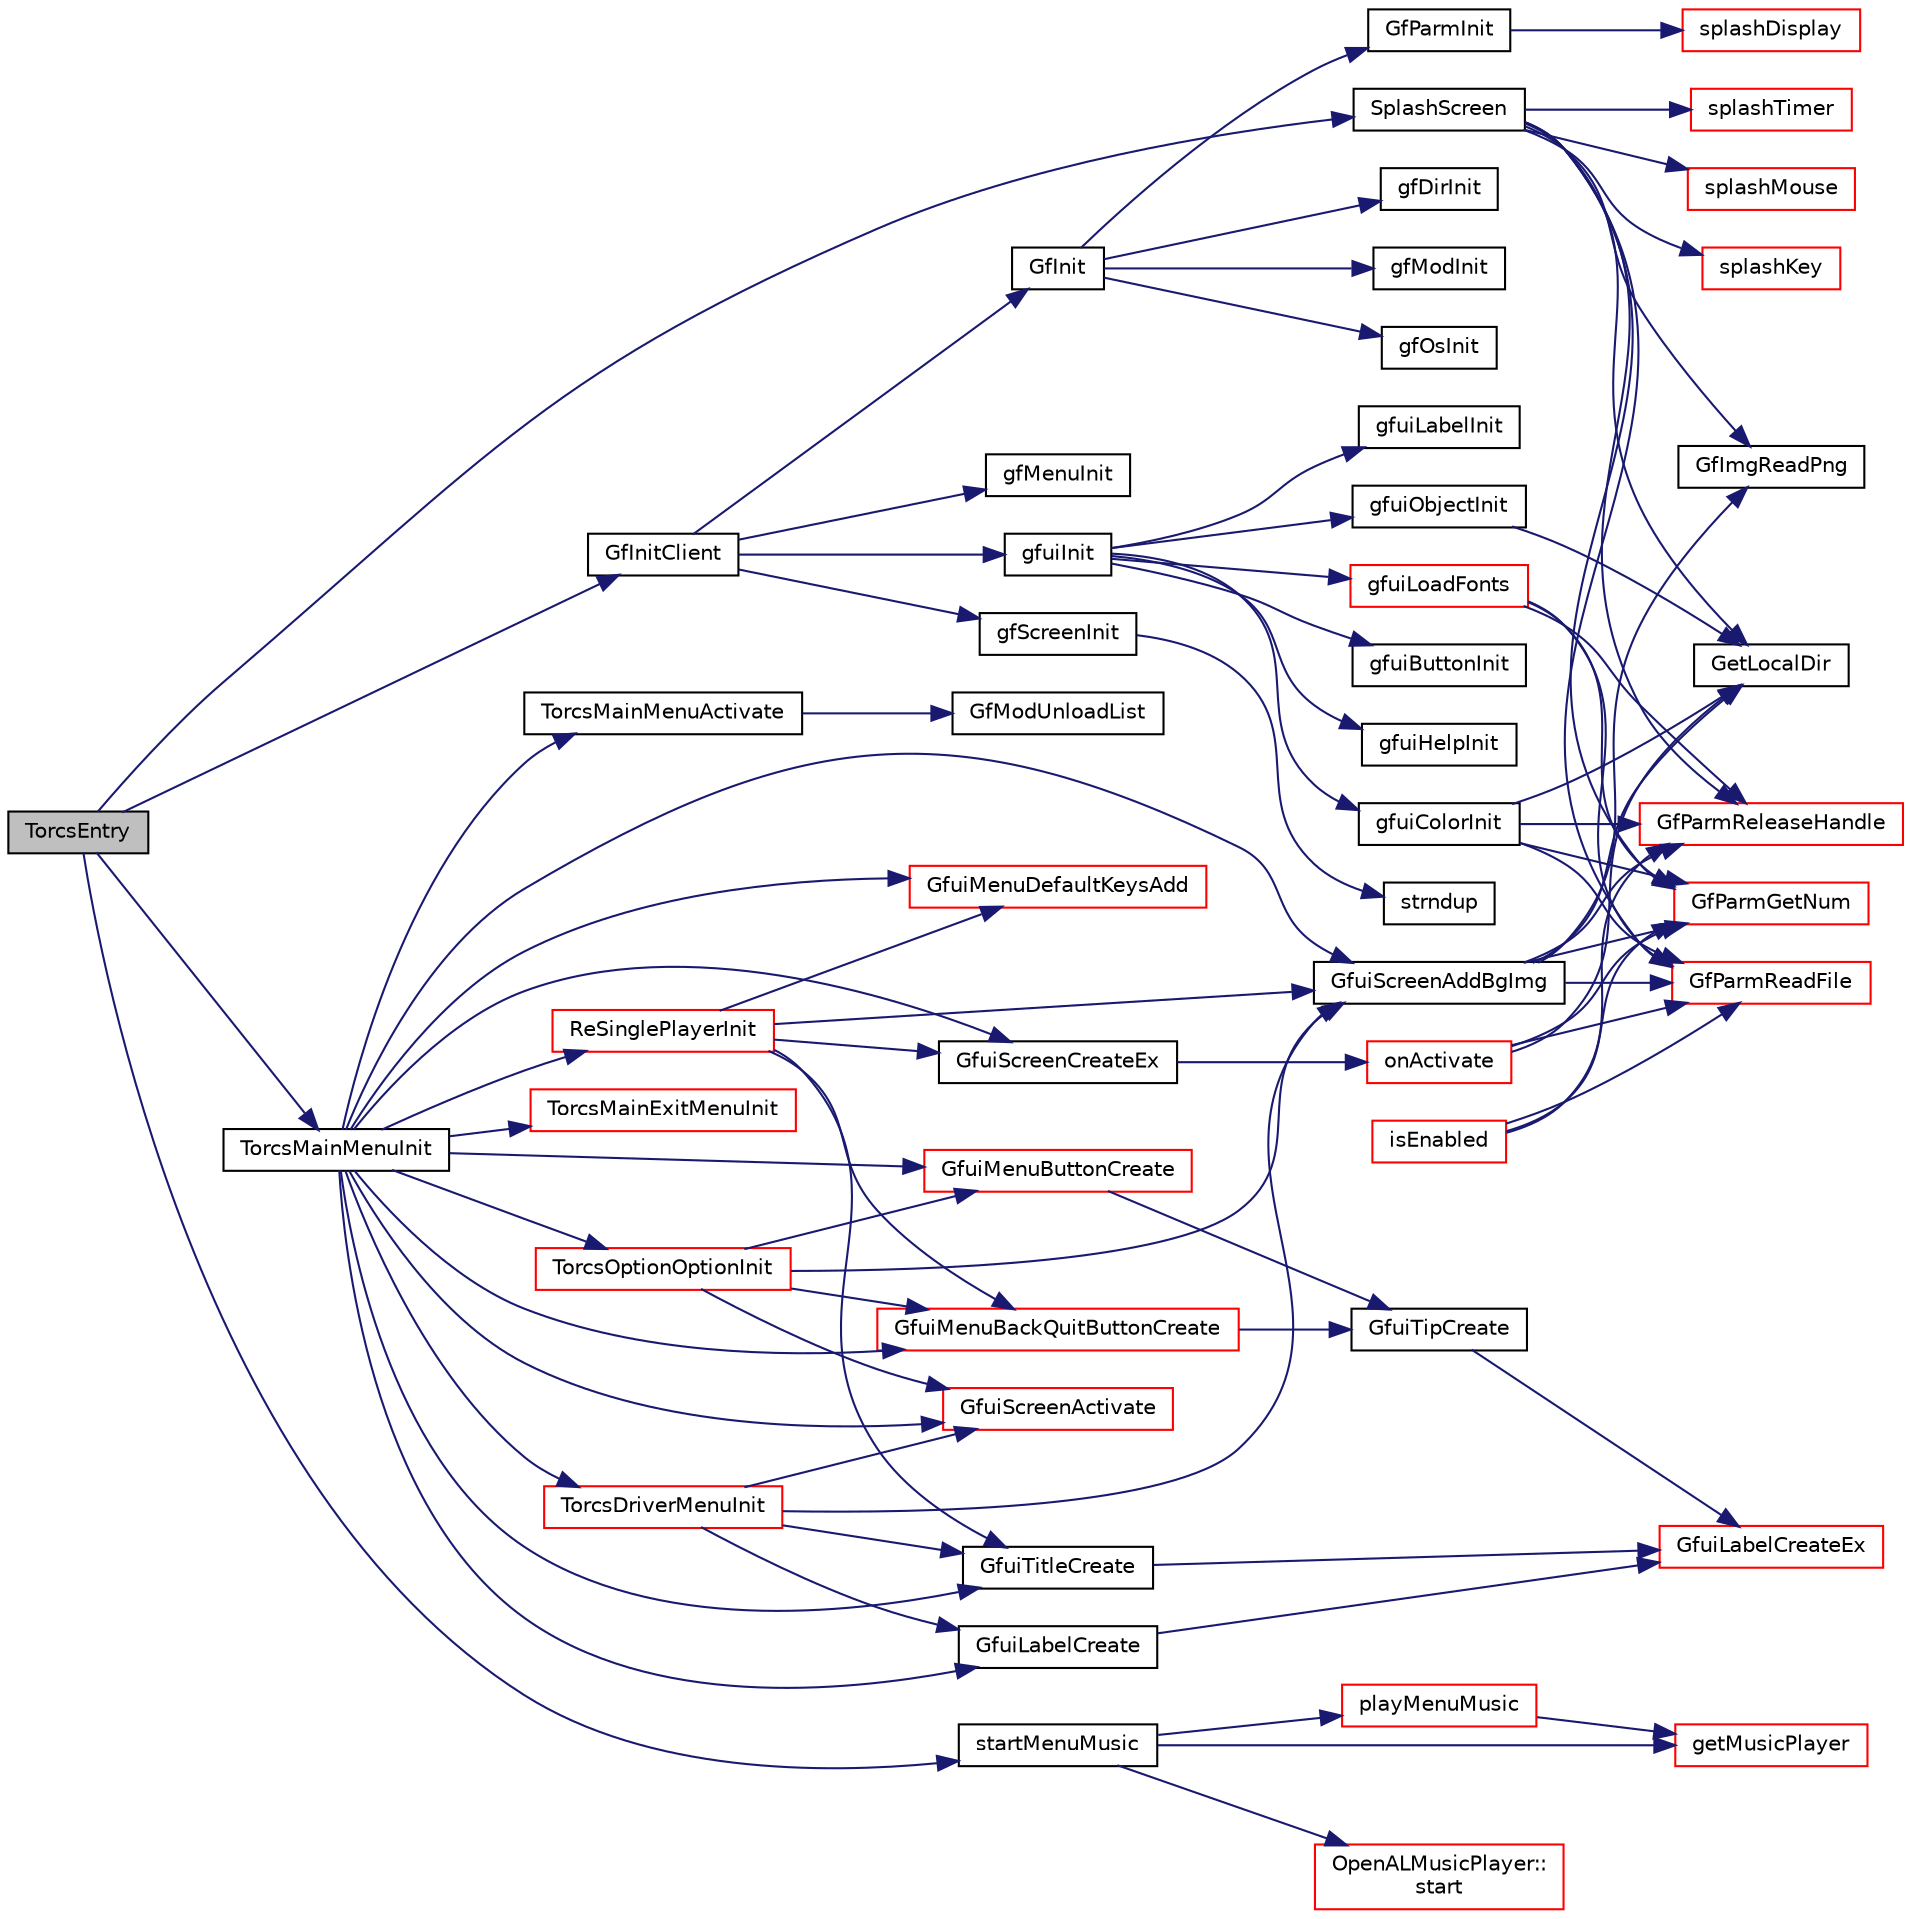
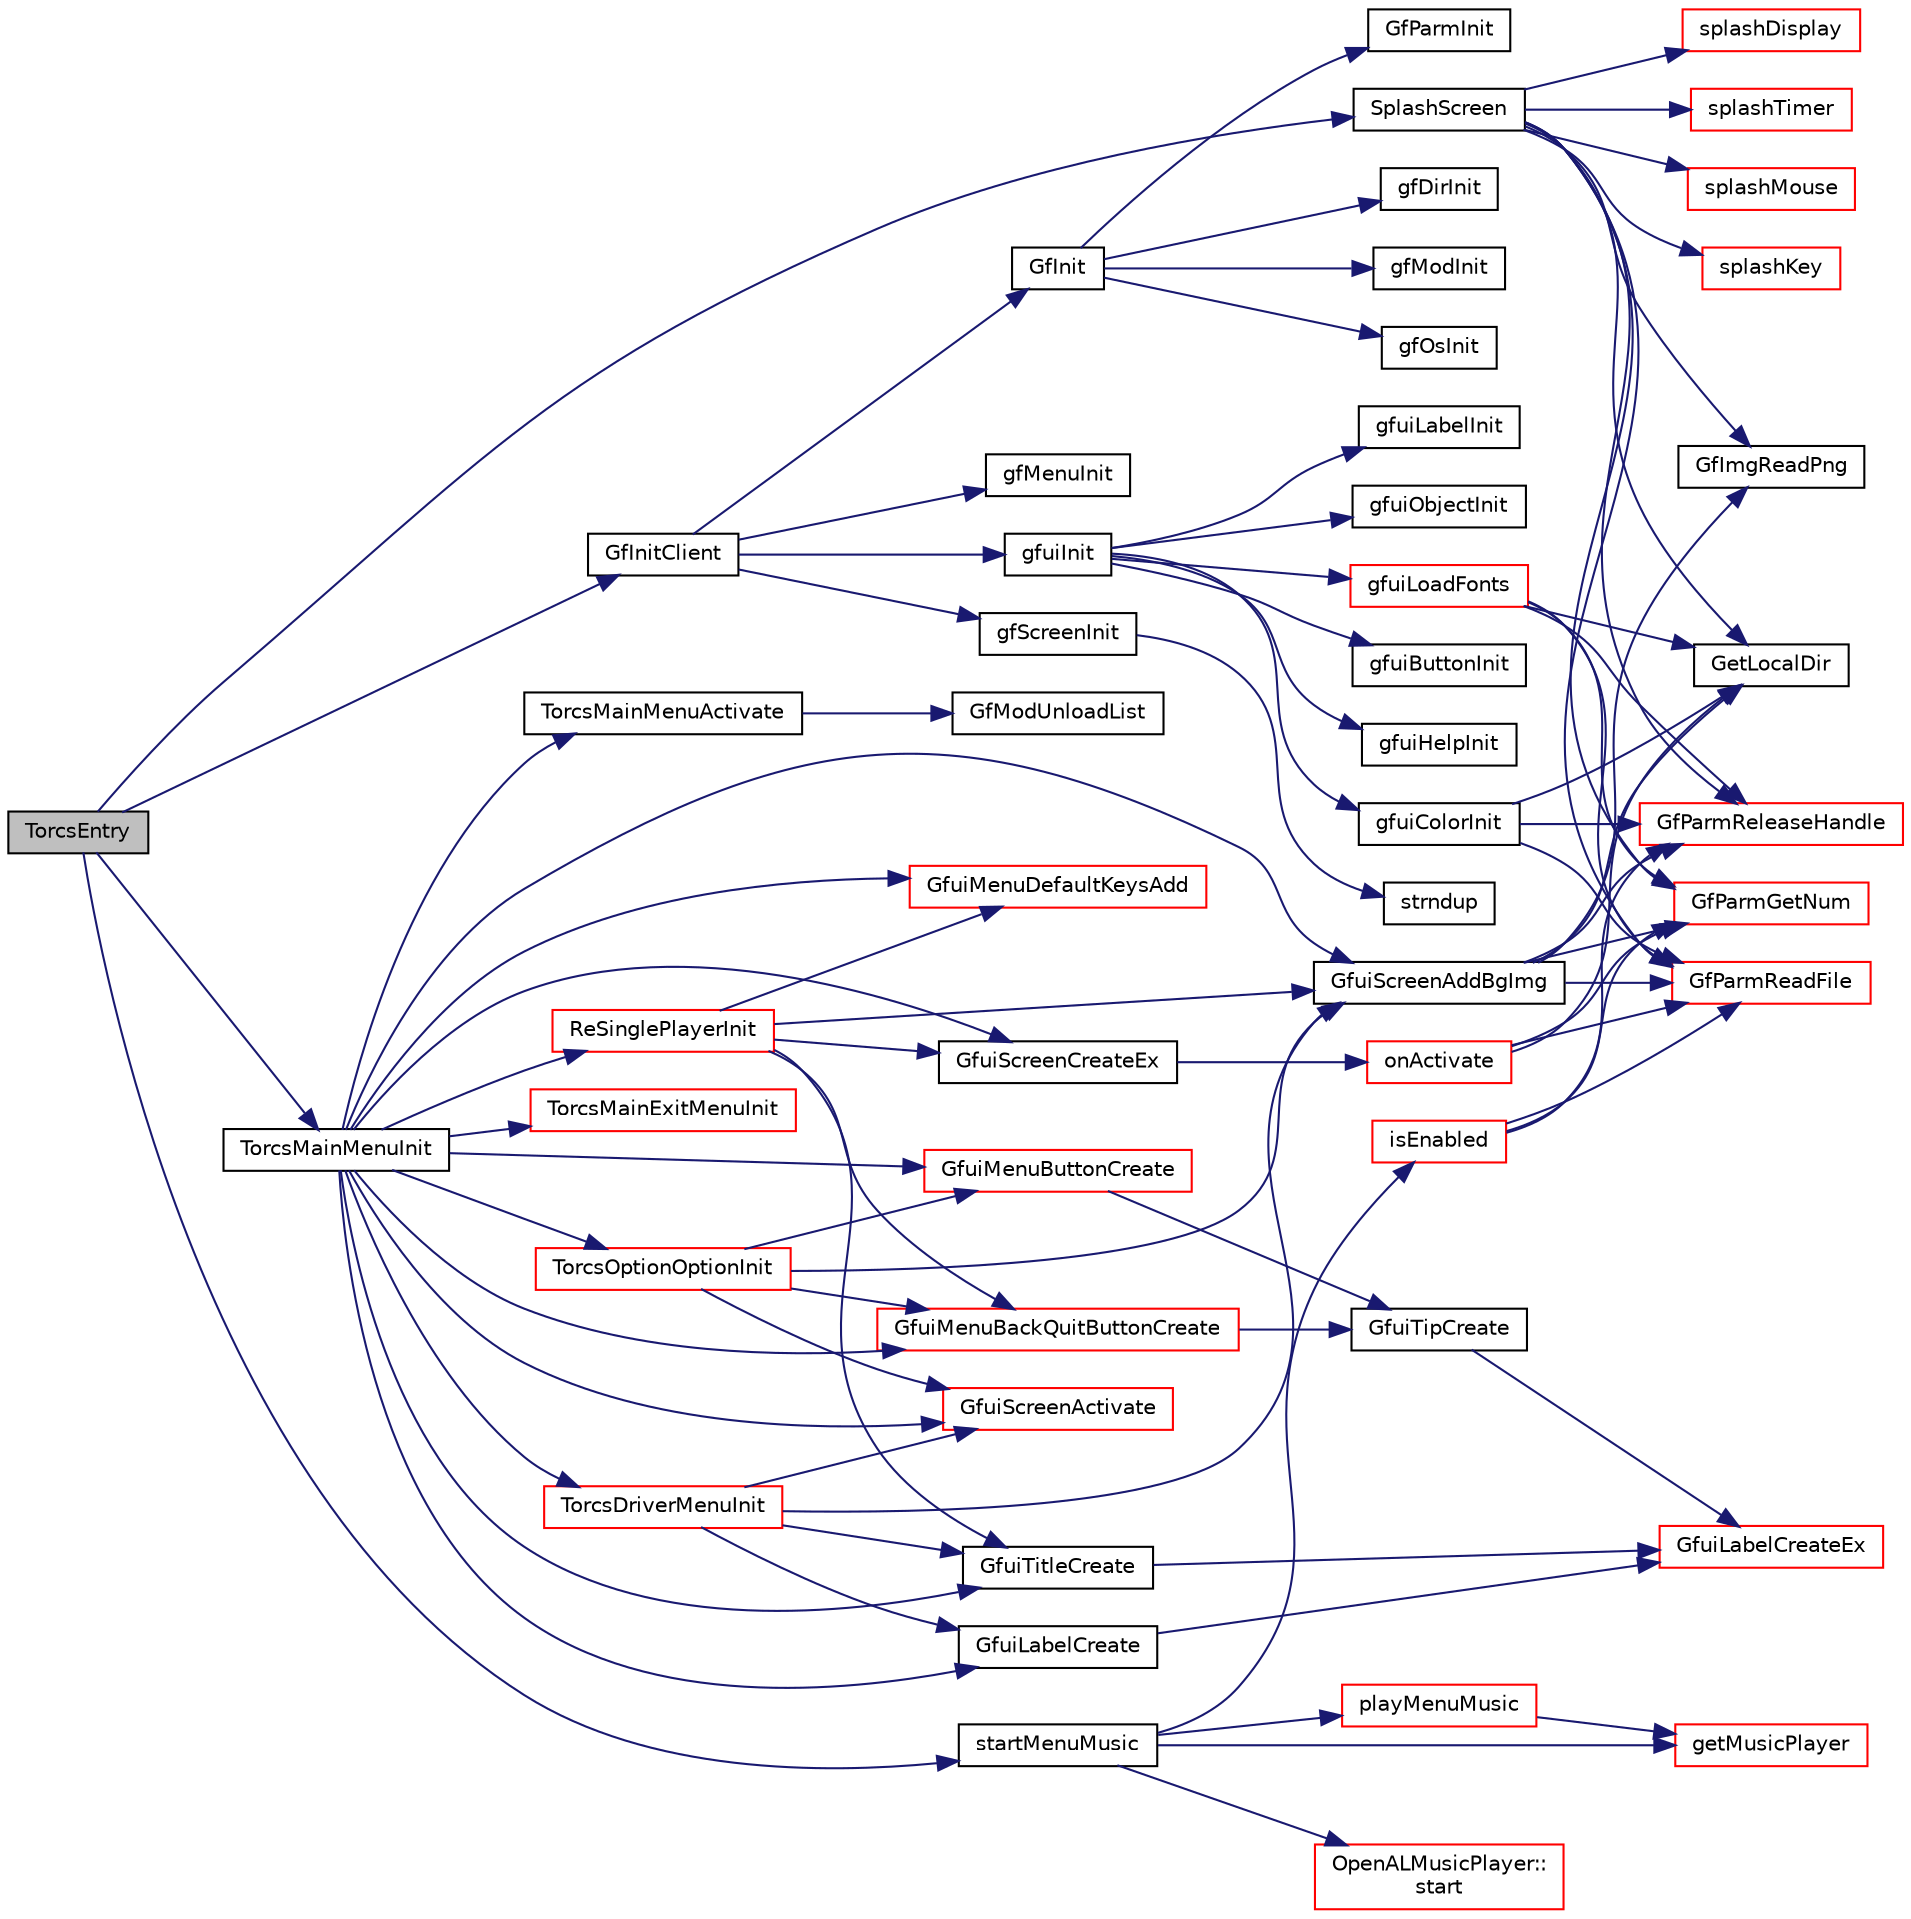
edge "GfParmInit" -> "splashDisplay": now "SplashScreen" -> "splashDisplay"
edge "gfuiObjectInit" -> "GetLocalDir": now "gfuiLoadFonts" -> "GetLocalDir"
edge "gfuiColorInit" -> "GfParmGetNum": removed
edge "startMenuMusic" -> "isEnabled": added
